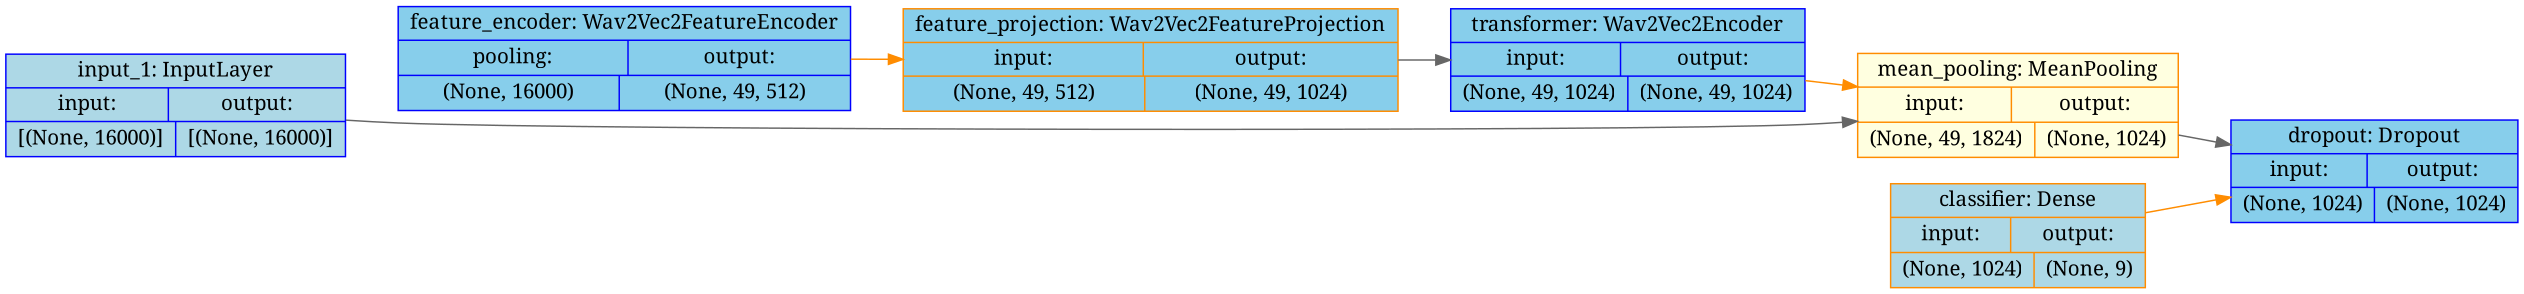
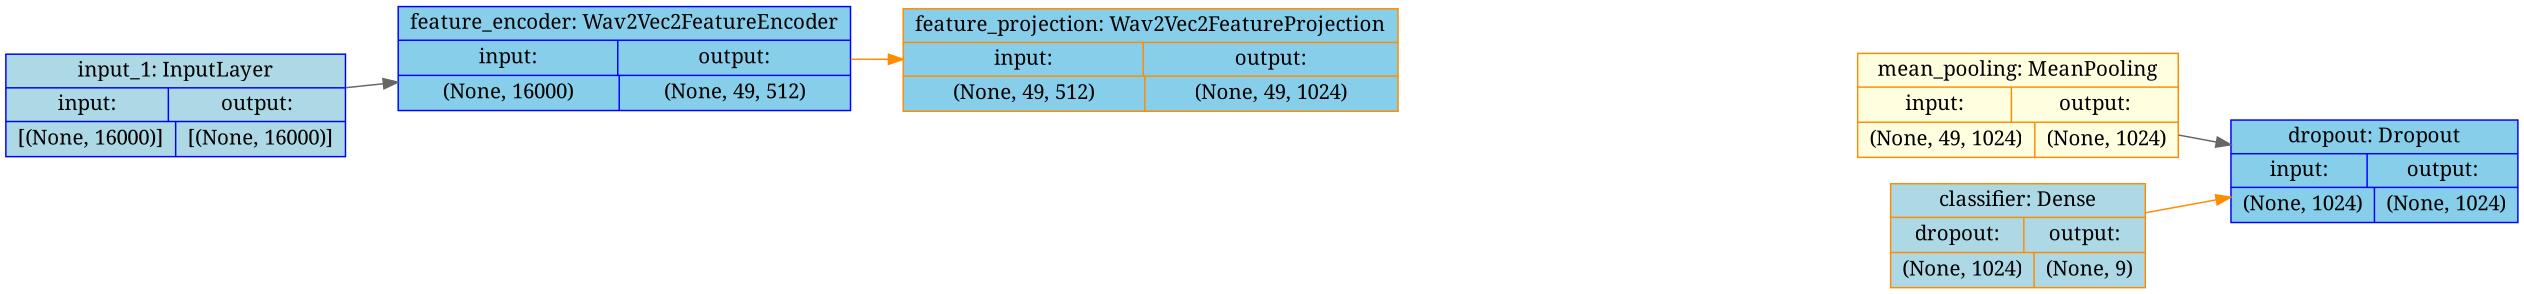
node "feature_encoder: Wav2Vec2FeatureEncoder": text "pooling:" -> "input:"
node "transformer: Wav2Vec2Encoder": removed
edge "input_1: InputLayer" -> "mean_pooling: MeanPooling": now "input_1: InputLayer" -> "feature_encoder: Wav2Vec2FeatureEncoder"
node "mean_pooling: MeanPooling": text "(None, 49, 1824)" -> "(None, 49, 1024)"
node "classifier: Dense": text "input:" -> "dropout:"
